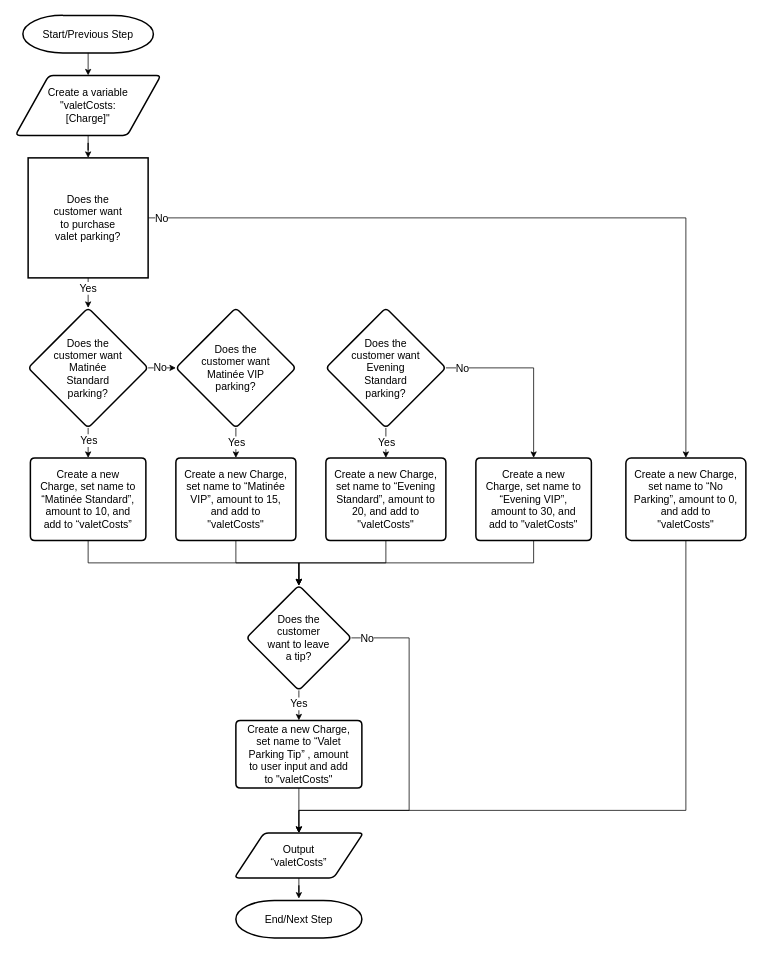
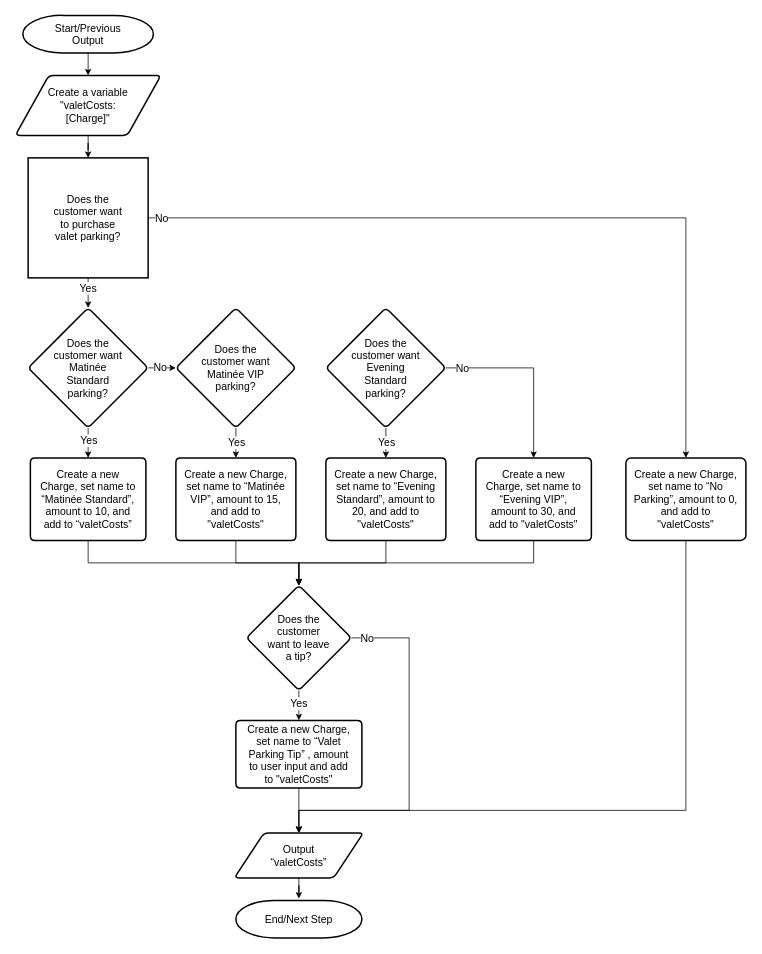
node "Start/Previous Step": label "Start/Previous Step" -> "Start/Previous Output"
